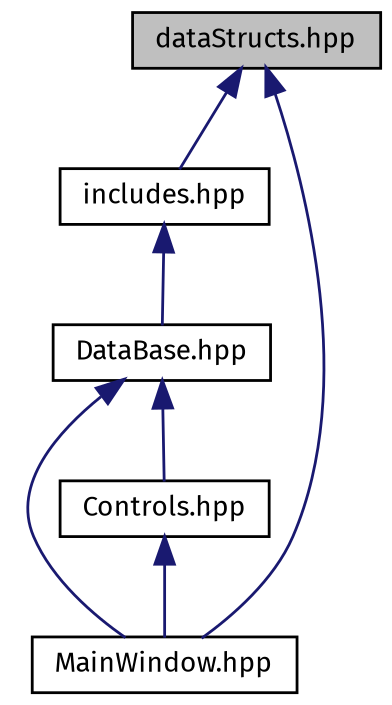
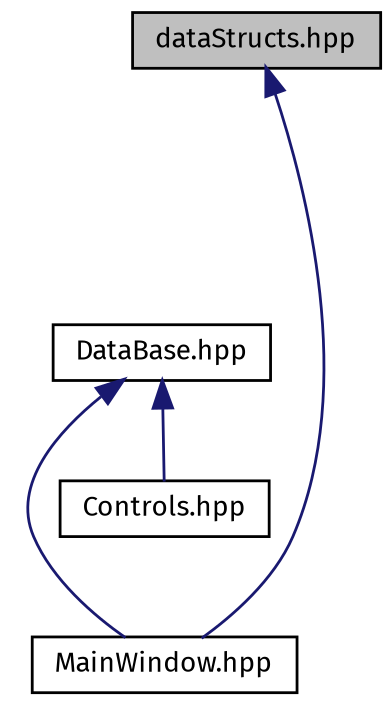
node "includes.hpp": removed
edge "MainWindow.hpp" -> "Controls.hpp": removed
